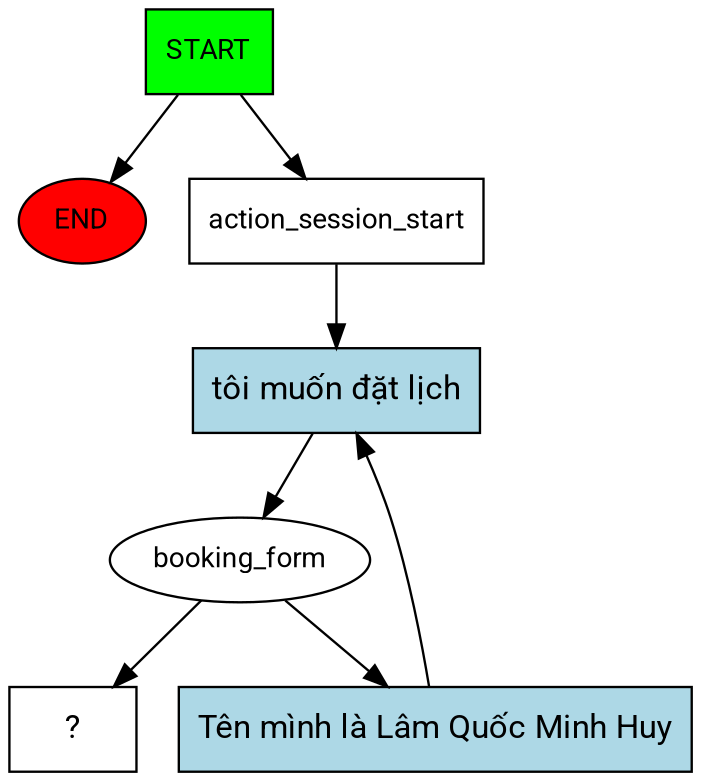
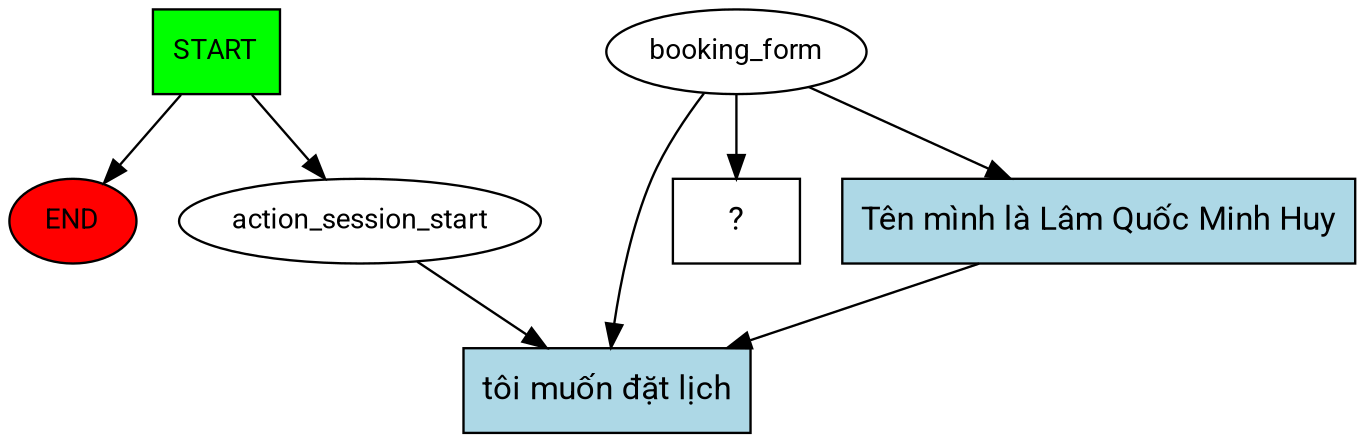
node "action_session_start": shape box -> ellipse
edge "tôi muốn đặt lịch" -> "booking_form": reversed
